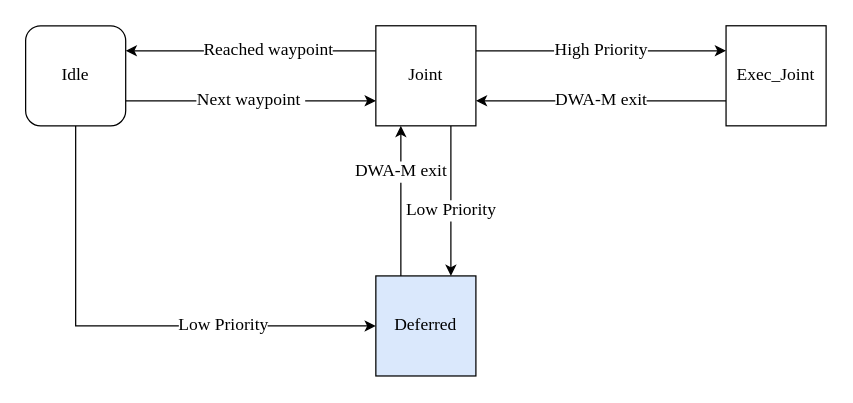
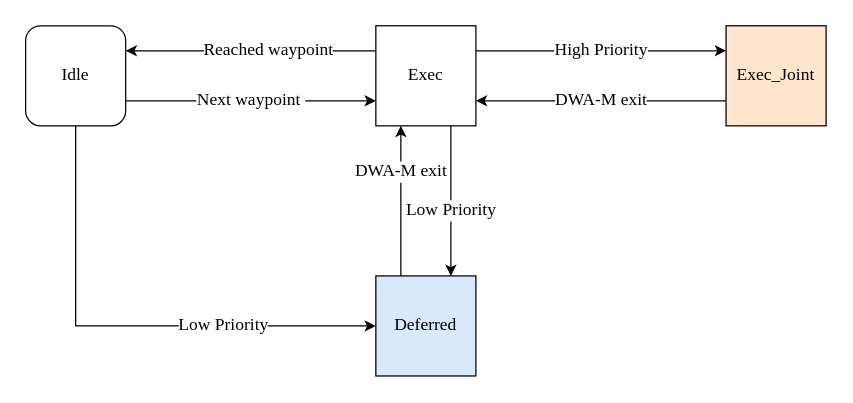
node "Joint": label "Joint" -> "Exec"
node "Exec_Joint": fillcolor #ffffff -> #ffe6cc
